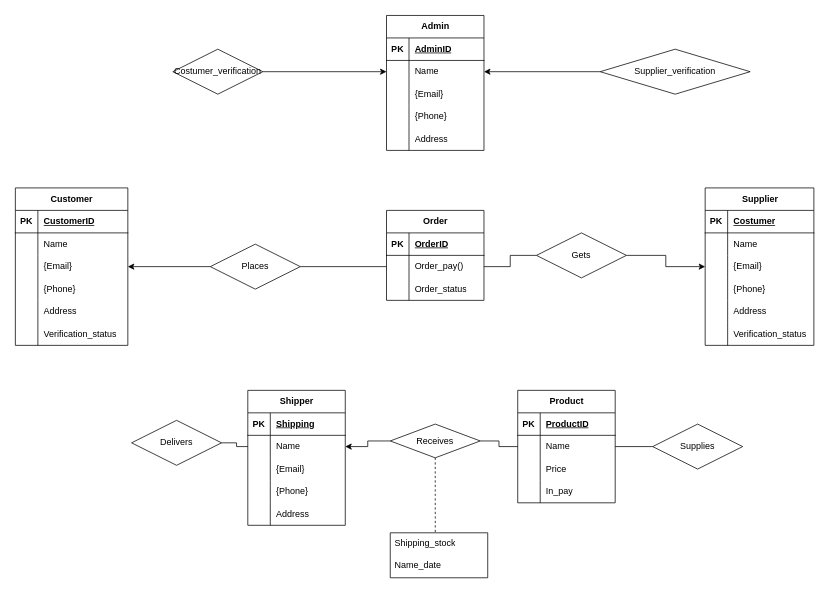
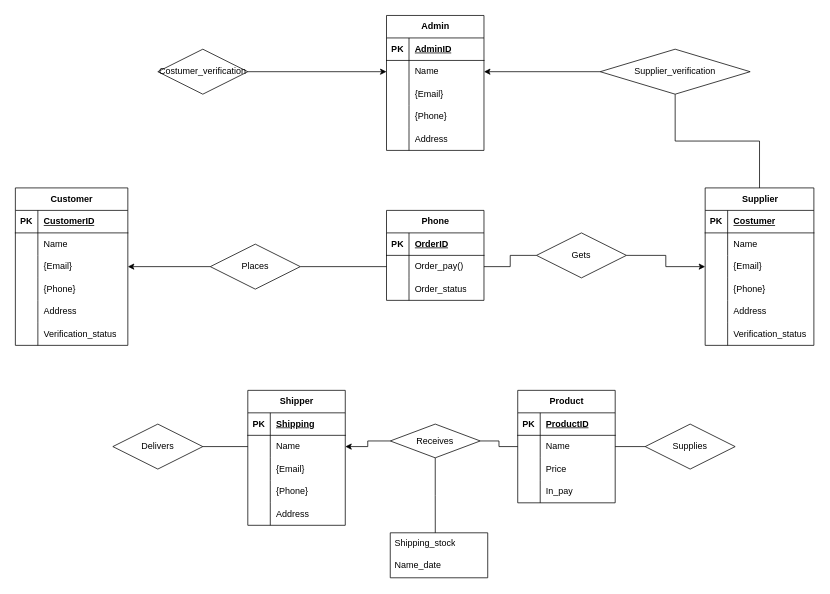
node "Costumer_verification": moved (218, 72) -> (203, 72)
edge "Supplier_verification" -- "Supplier": added
node "Order": label "Order" -> "Phone"
node "Delivers": moved (177, 443) -> (158, 447)
node "Supplies": moved (698, 447) -> (690, 447)
edge "Receives" -- "Shipping_stock": style dashed -> solid
